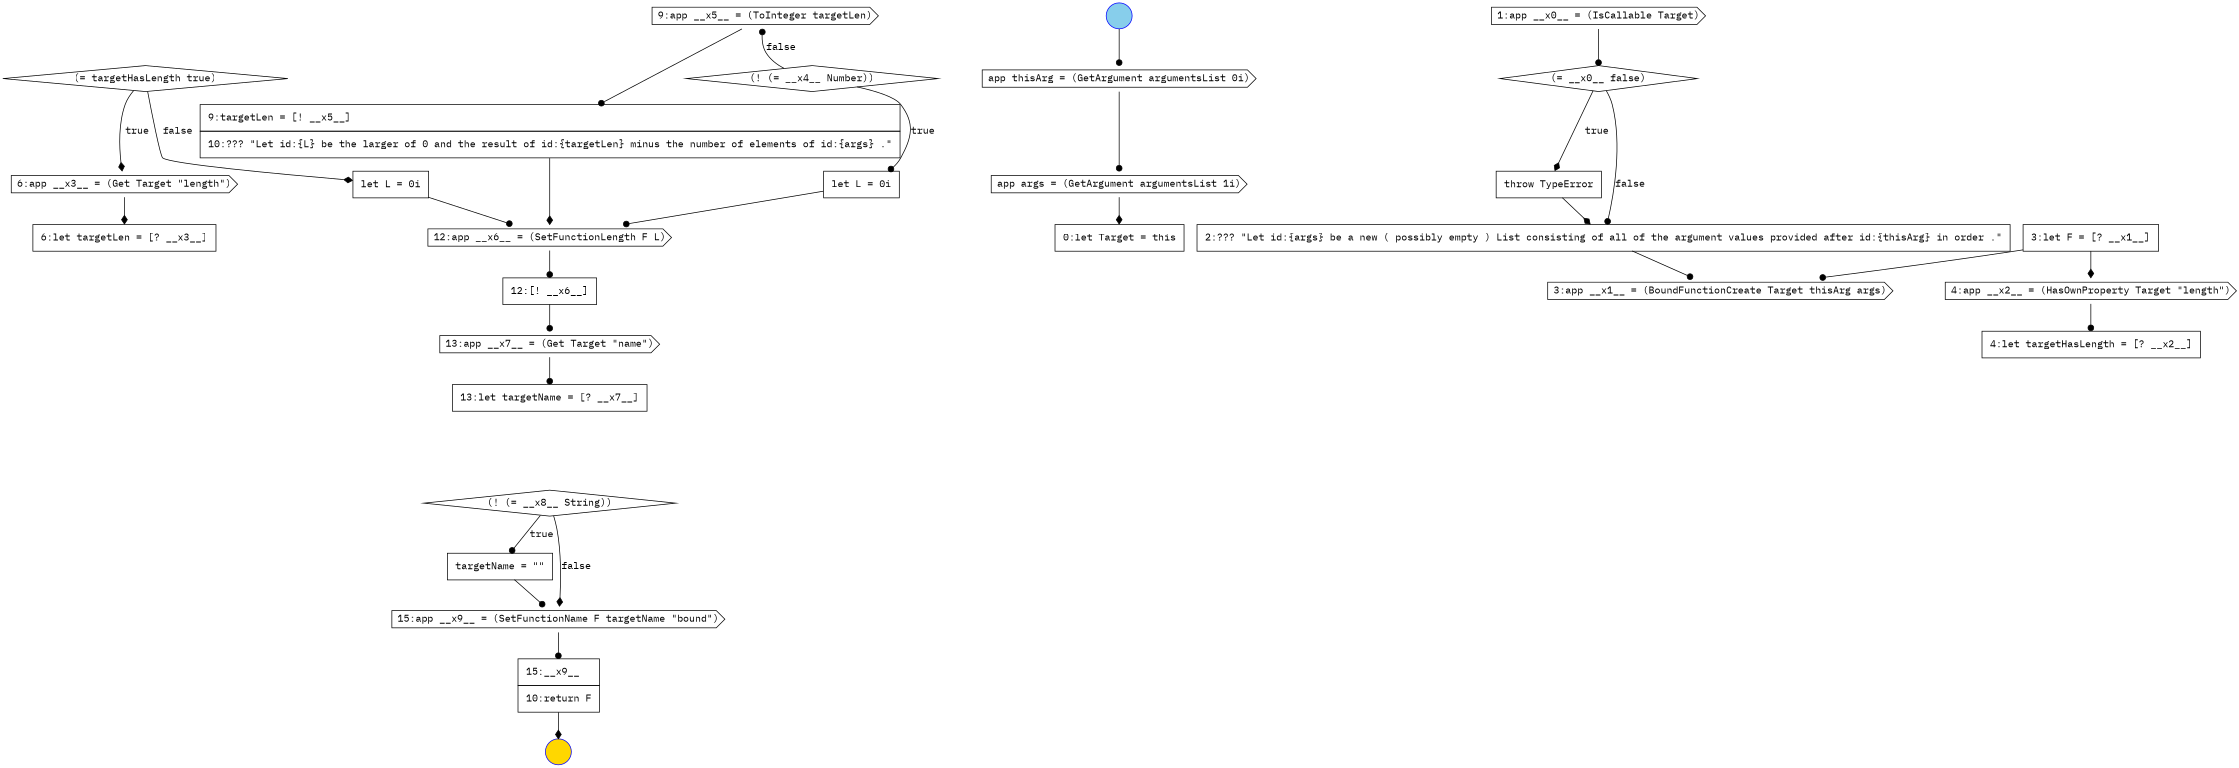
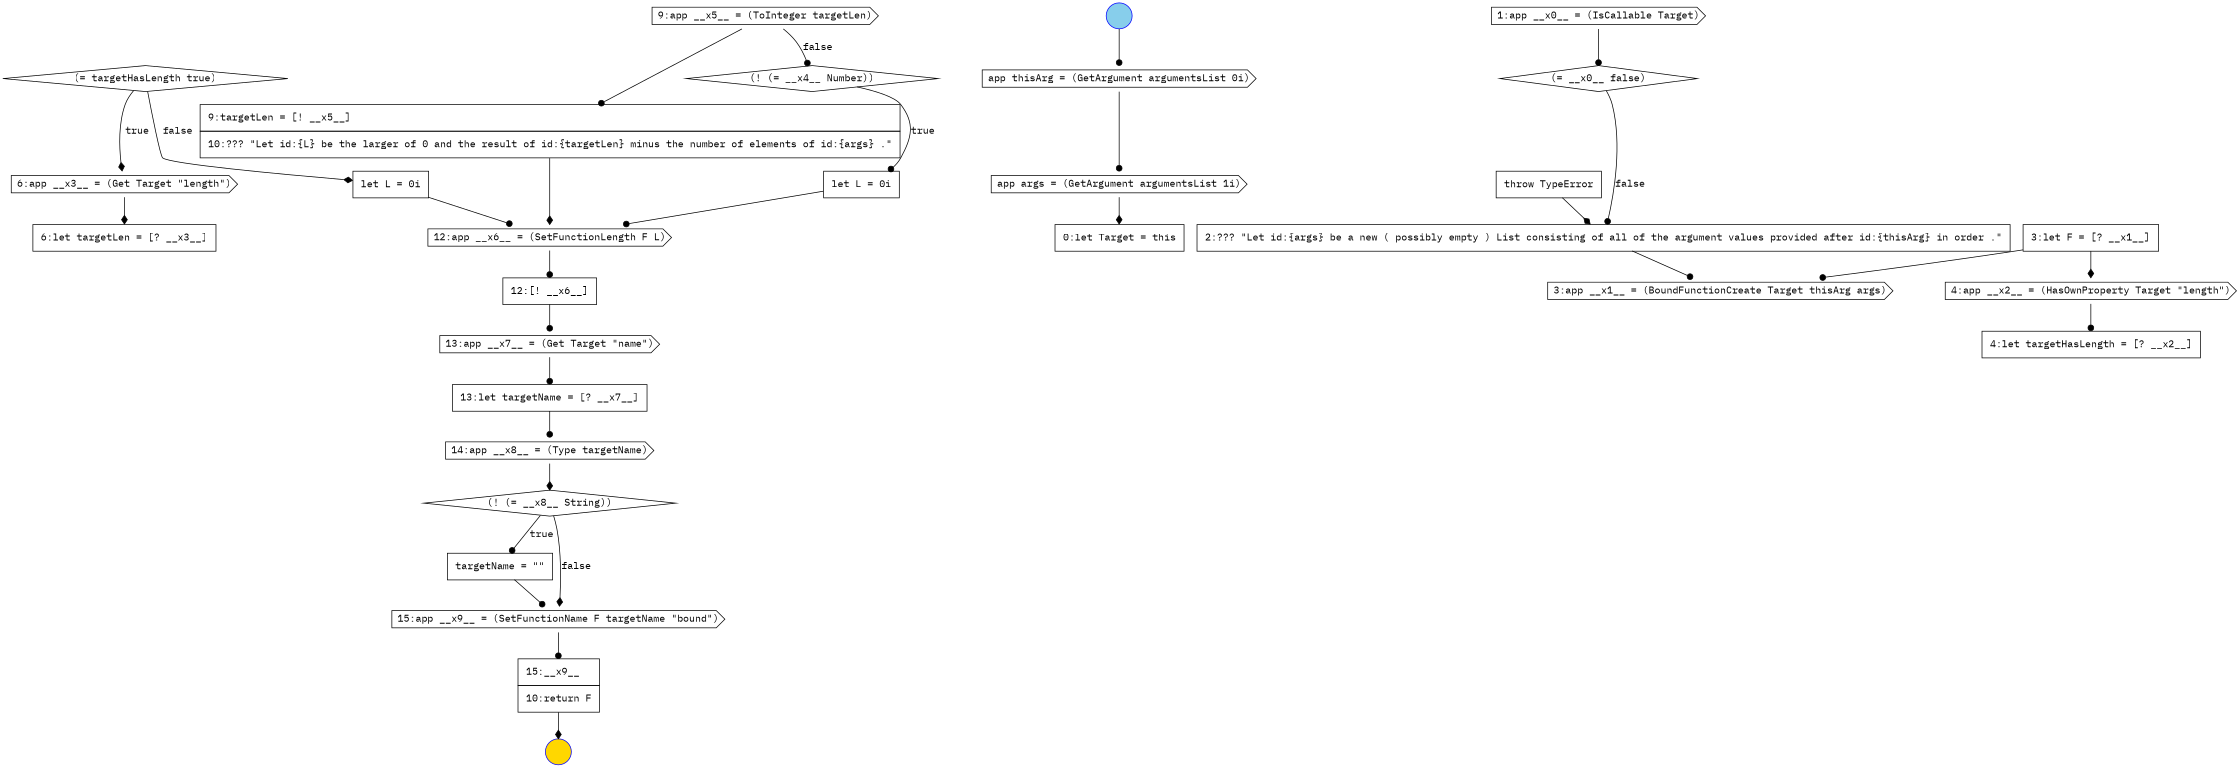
edge "(! (= __x4__ Number))" -> "9:app __x5__ = (ToInteger targetLen)": reversed
edge "(= __x0__ false)" -> "throw TypeError": removed, label "true"
node "14:app __x8__ = (Type targetName)": added
